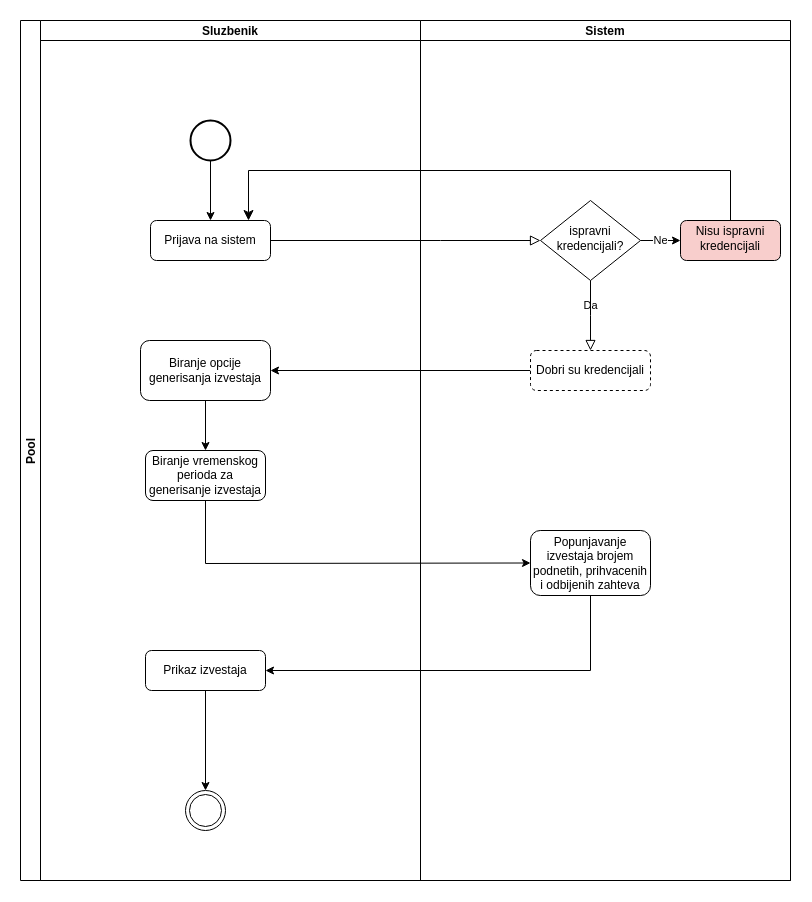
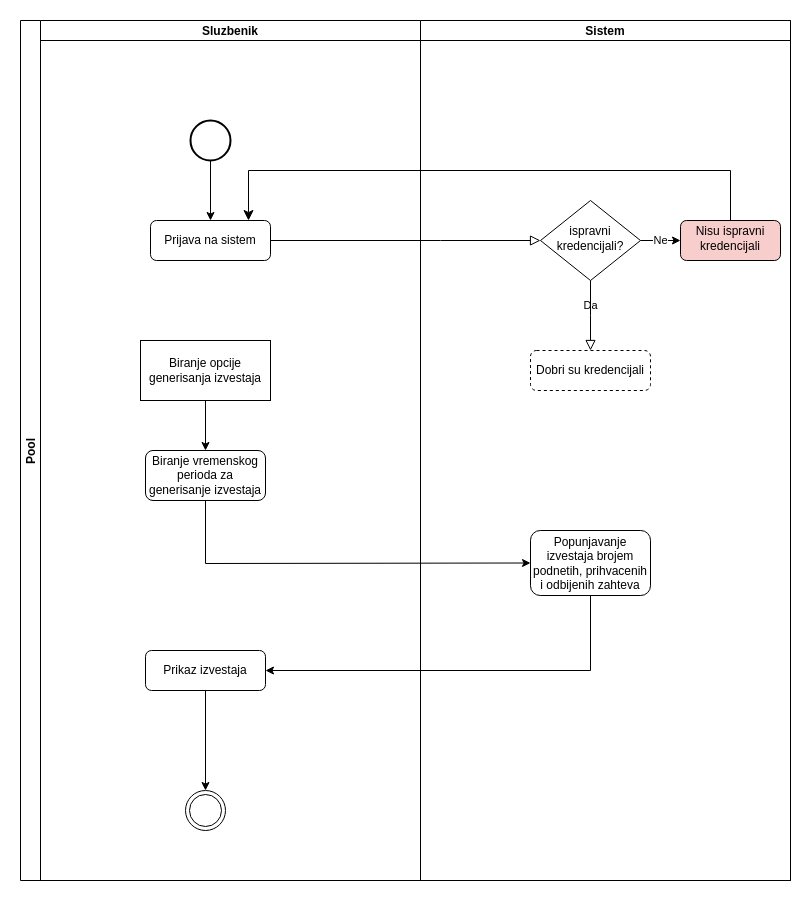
node "Biranje opcije generisanja izvestaja": shape rounded rectangle -> rectangle
edge "Dobri su kredencijali" -> "Biranje opcije generisanja izvestaja": removed
